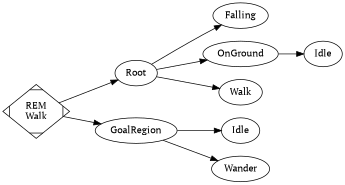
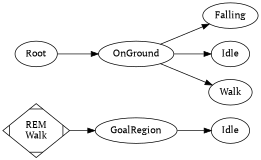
edge "Root" -> "Falling": now "OnGround" -> "Falling"
edge "Root" -> "Walk": now "OnGround" -> "Walk"
edge "REM Walk" -> "Root": removed
node "Wander": removed
